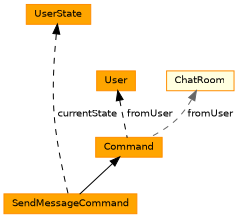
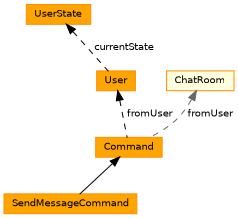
edge "SendMessageCommand" -> "UserState": now "User" -> "UserState"
